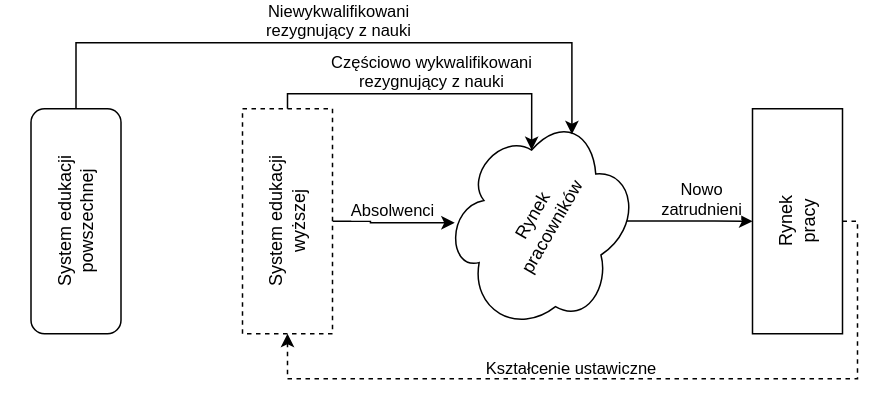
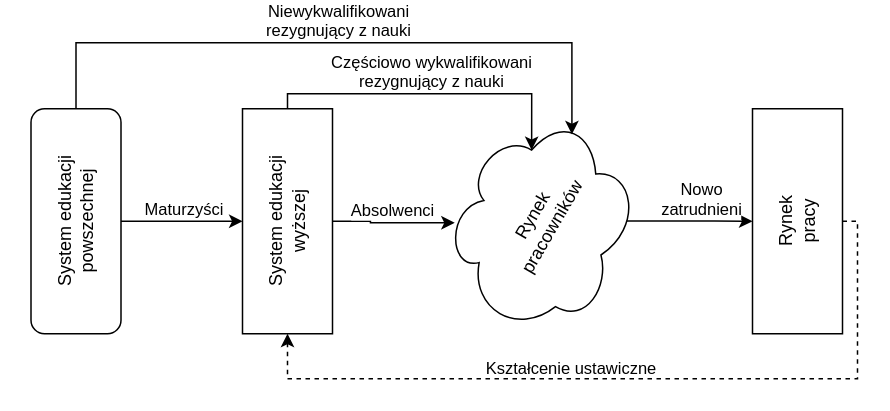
edge "System edukacji powszechnej" -> "System edukacji wyższej": added, label "Maturzyści"
node "System edukacji wyższej": style dashed -> solid
